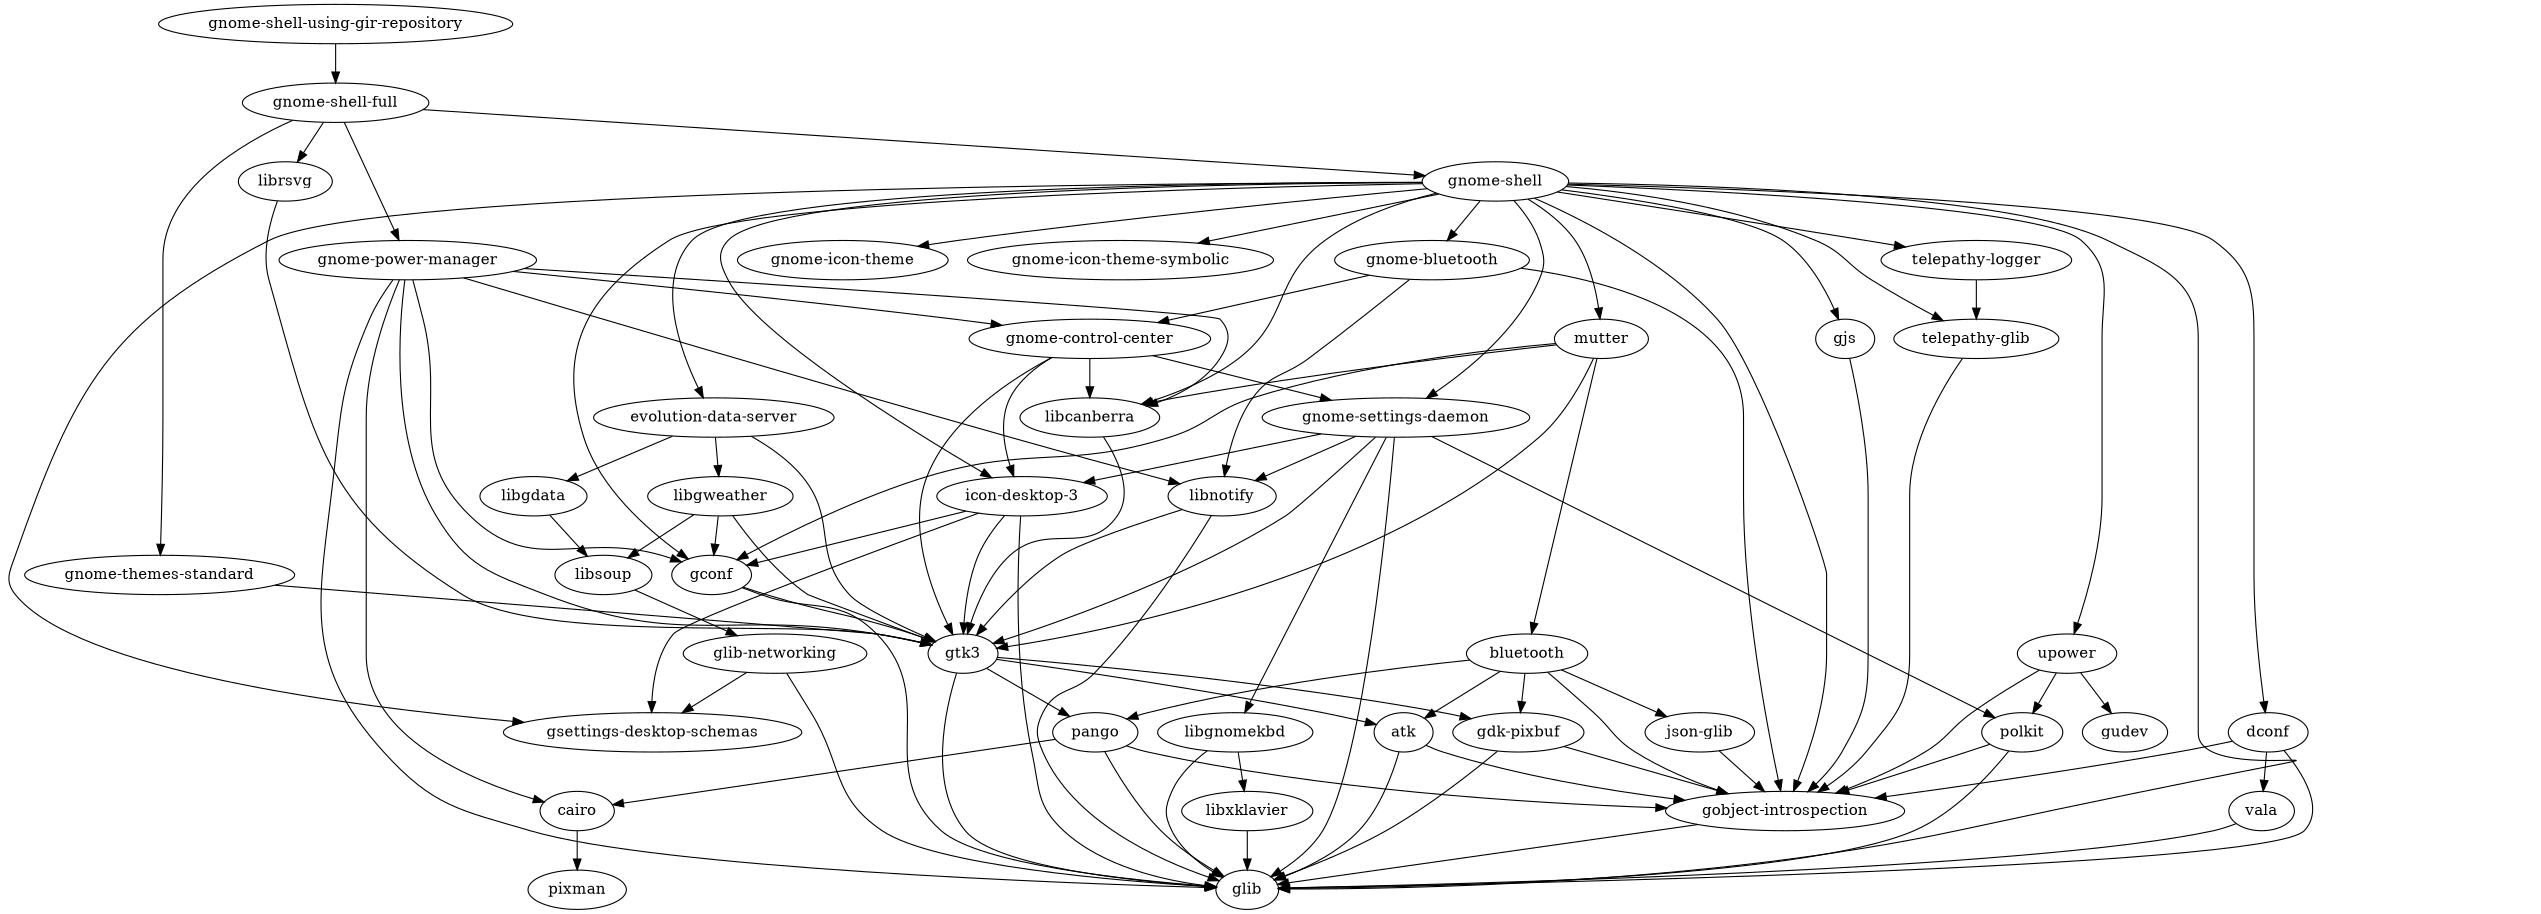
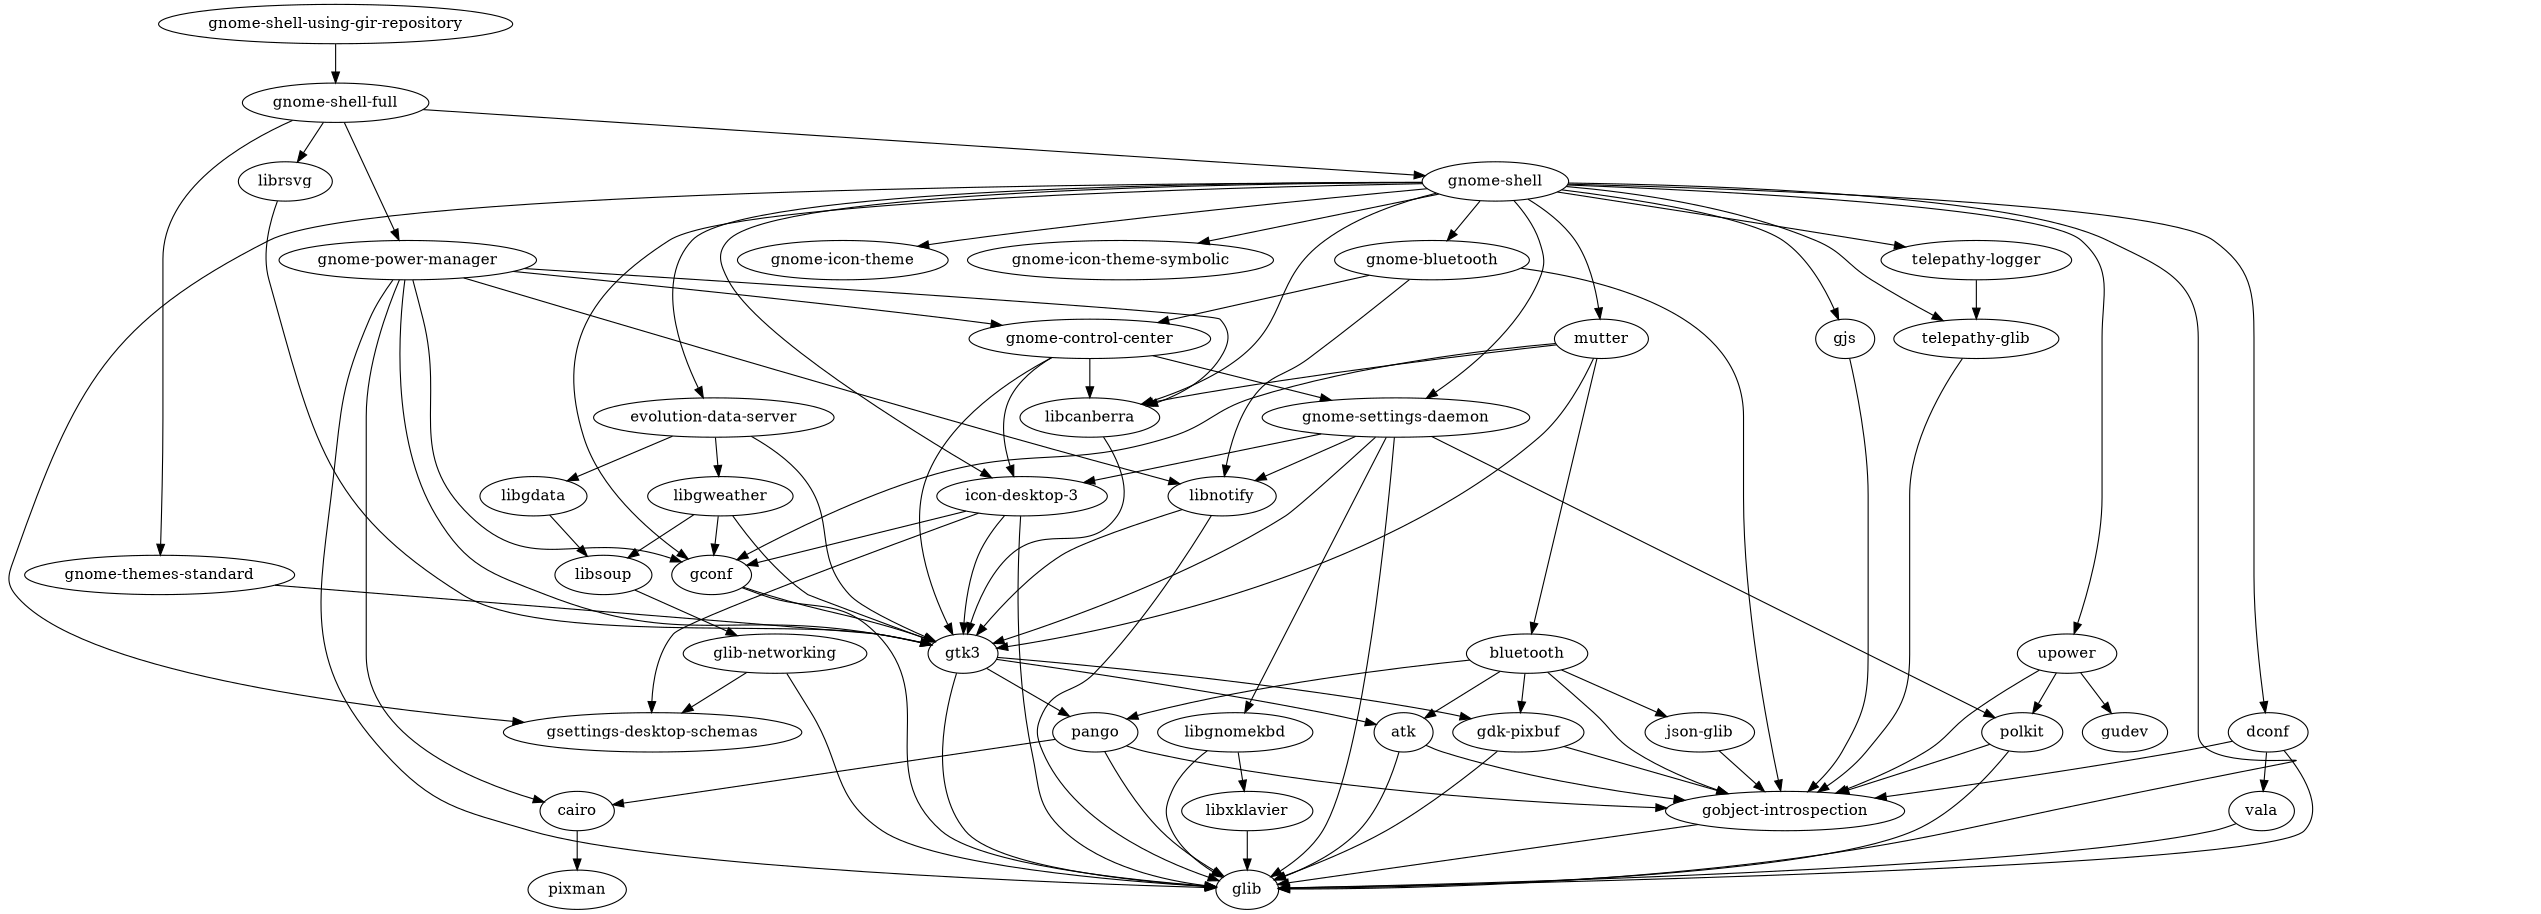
edge "gnome-shell" -> "gobject-introspection": removed
